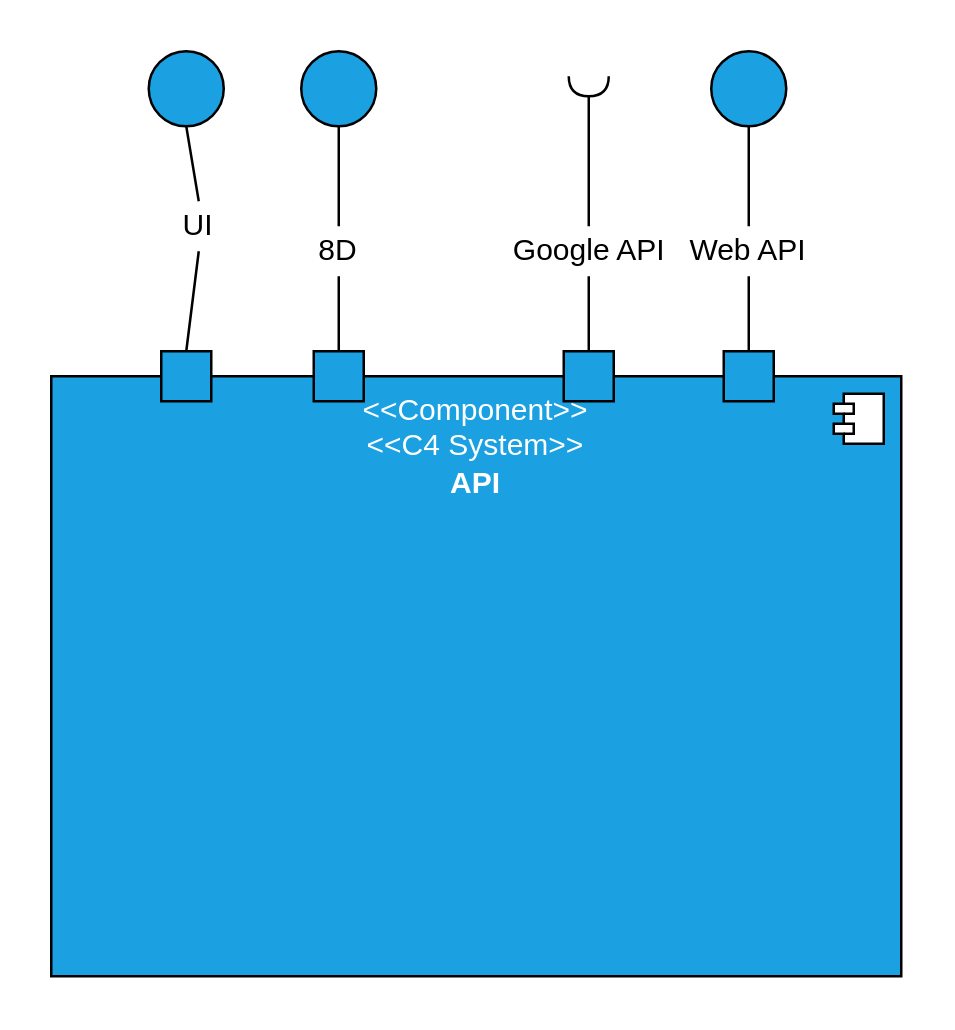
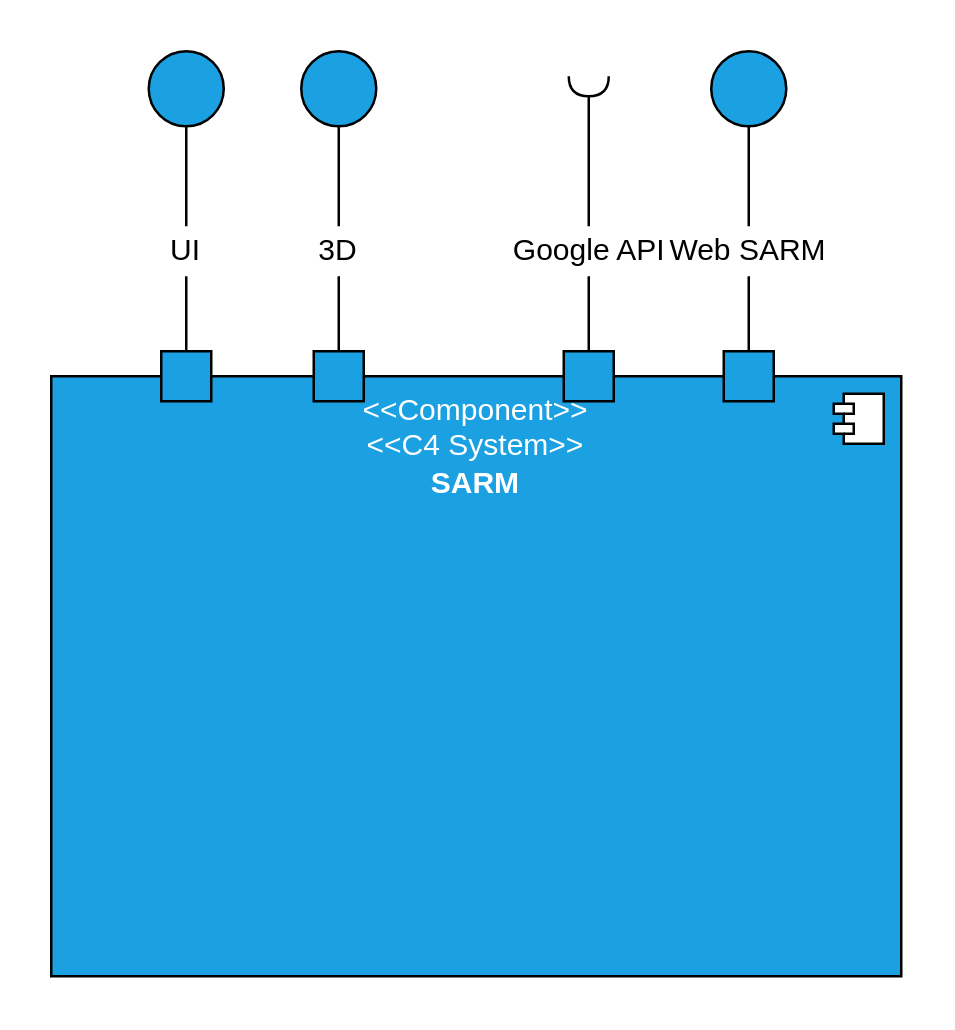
node "UI": moved (199, 226) -> (186, 251)
node "8D": label "8D" -> "3D"
node "Web API": label "Web API" -> "Web SARM"
node "<<Component>> <<C4 System>> API": label "<<Component>> <<C4 System>> API" -> "<<Component>> <<C4 System>> SARM"
